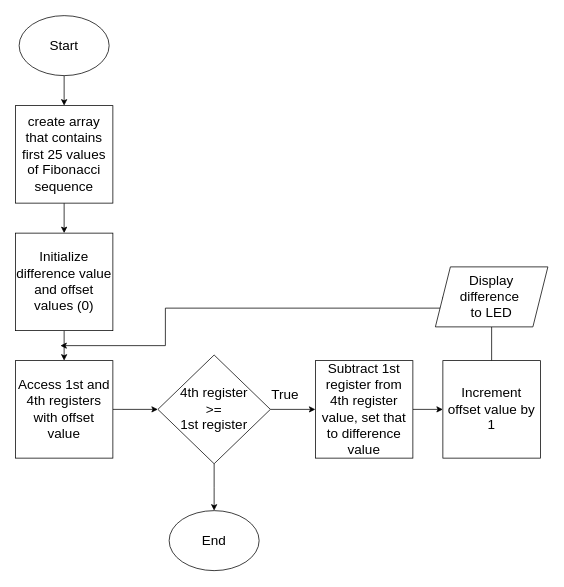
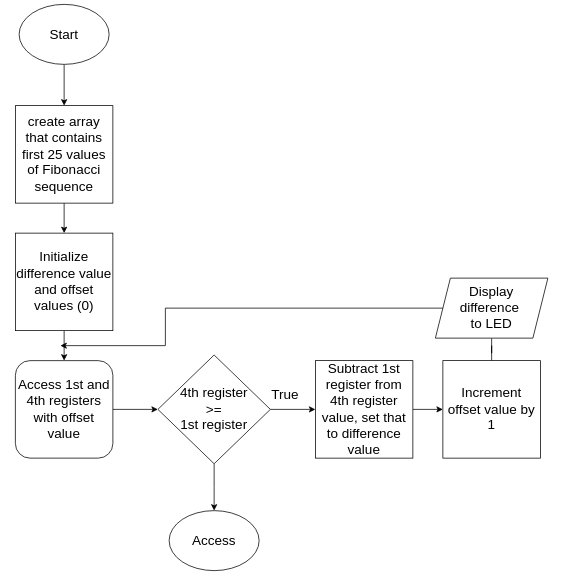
node "Start": moved (64, 45) -> (64, 34)
node "Display difference to LED": moved (492, 297) -> (492, 308)
node "Access 1st and 4th registers with offset value": shape rectangle -> rounded rectangle
node "End": label "End" -> "Access"
